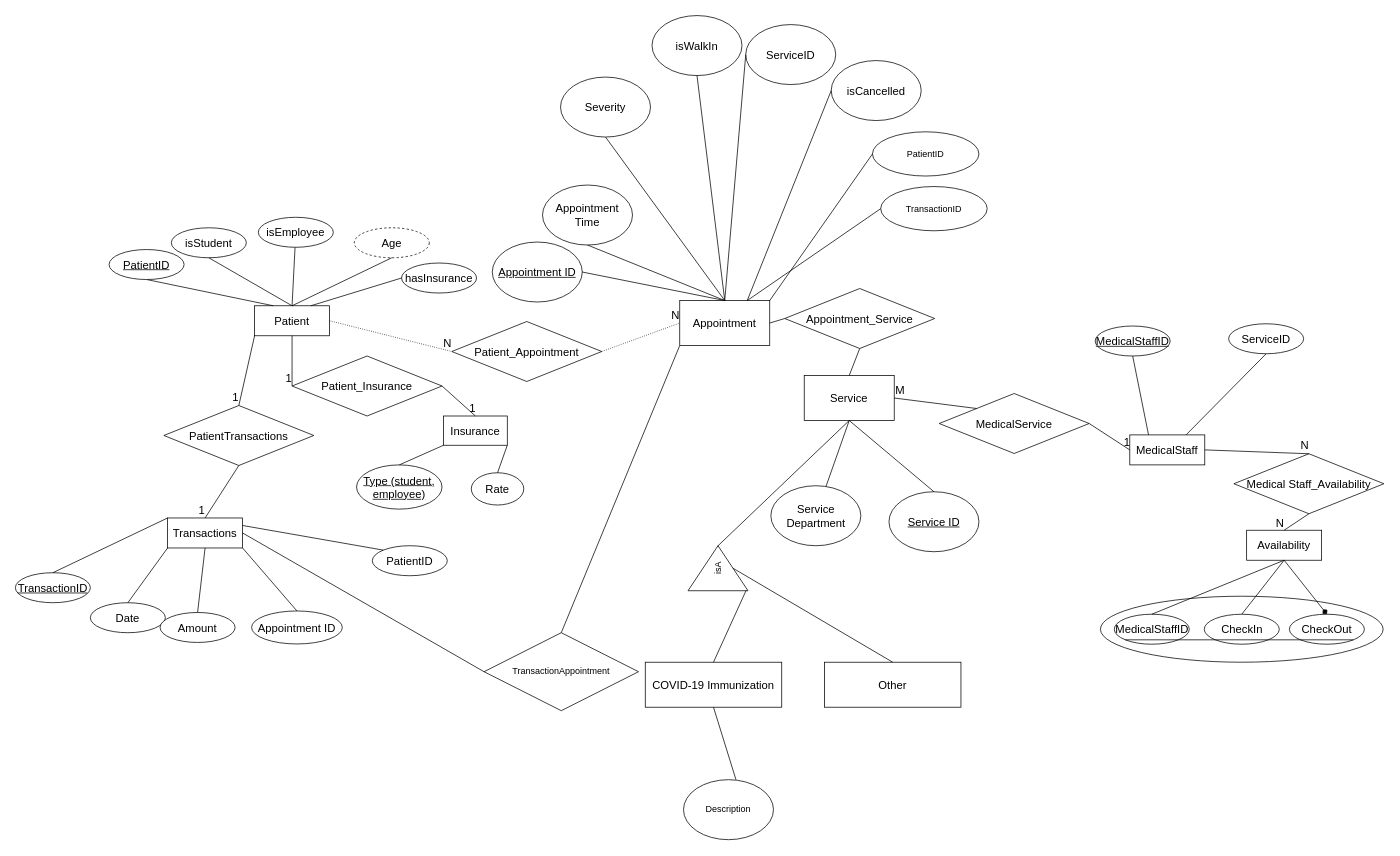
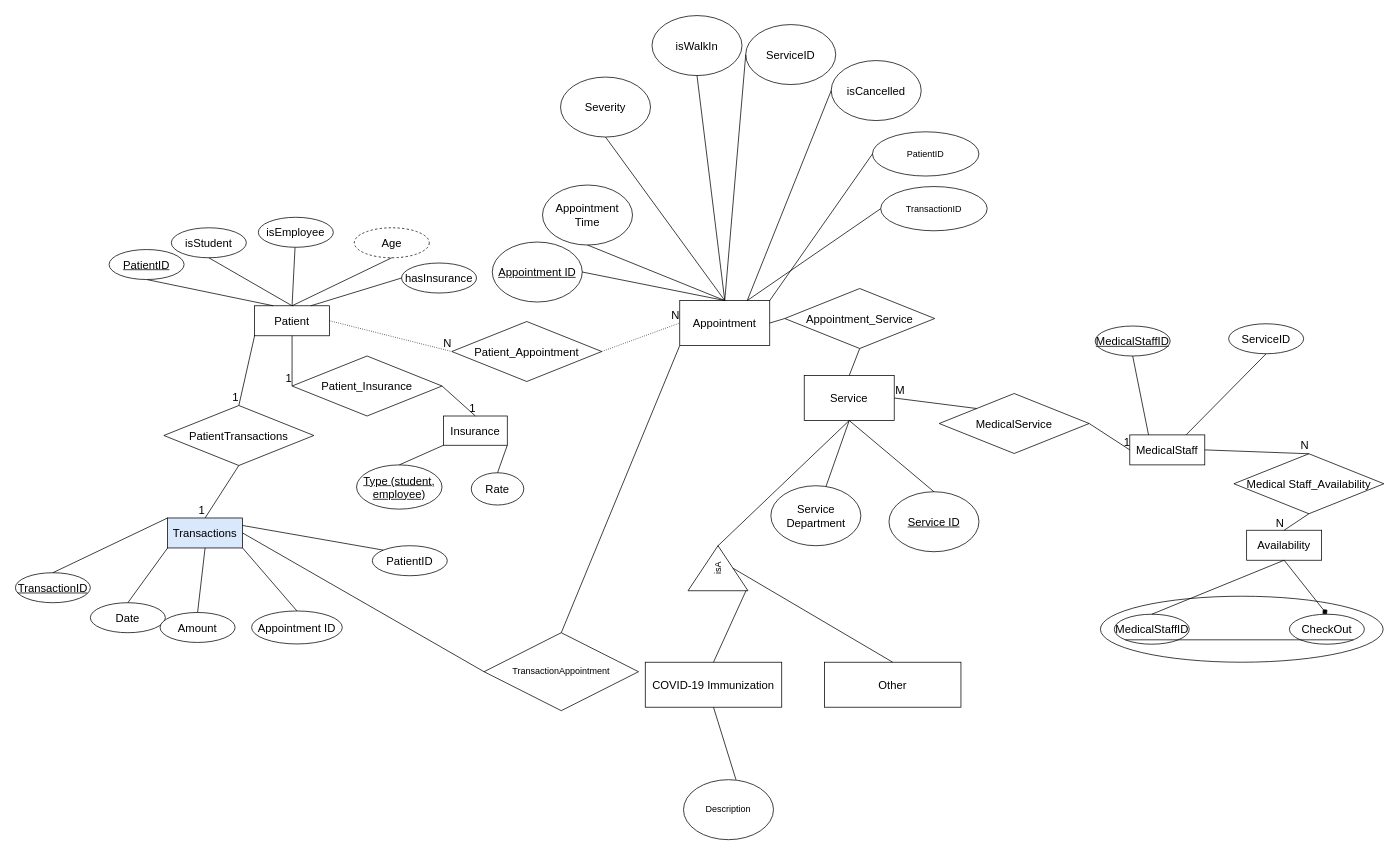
node "Transactions": fillcolor #ffffff -> #dae8fc
edge "Availability" -- "CheckIn": removed
node "CheckIn": removed
